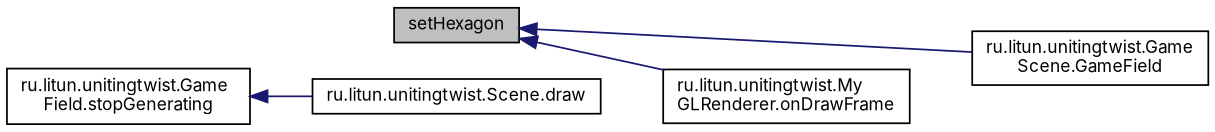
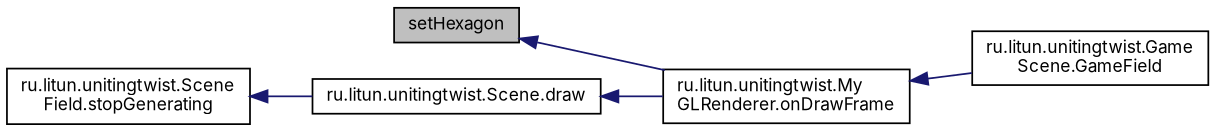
edge "ru.litun.unitingtwist.Game Scene.GameField" -> "setHexagon": now "ru.litun.unitingtwist.Game Scene.GameField" -> "ru.litun.unitingtwist.My GLRenderer.onDrawFrame"
node "ru.litun.unitingtwist.Game Field.stopGenerating": label "ru.litun.unitingtwist.Game Field.stopGenerating" -> "ru.litun.unitingtwist.Scene Field.stopGenerating"
edge "ru.litun.unitingtwist.My GLRenderer.onDrawFrame" -> "ru.litun.unitingtwist.Scene.draw": added
